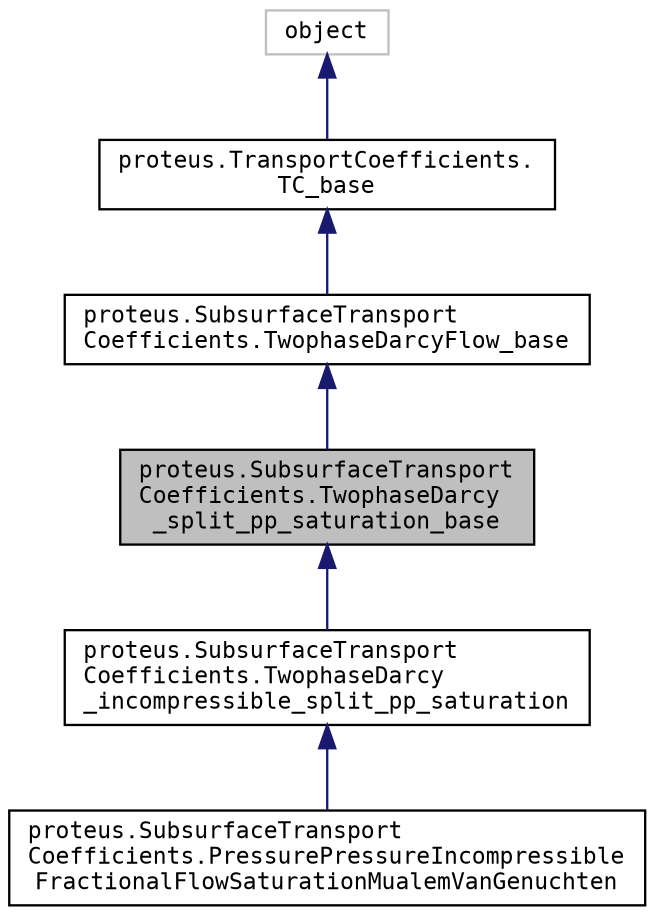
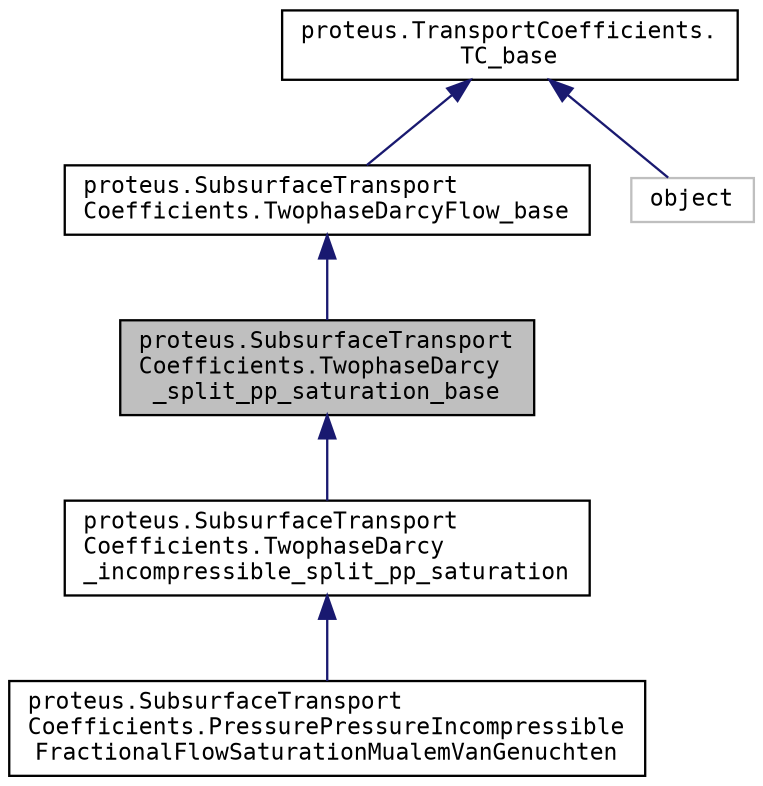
edge "proteus.TransportCoefficients. TC_base" -> "object": reversed
